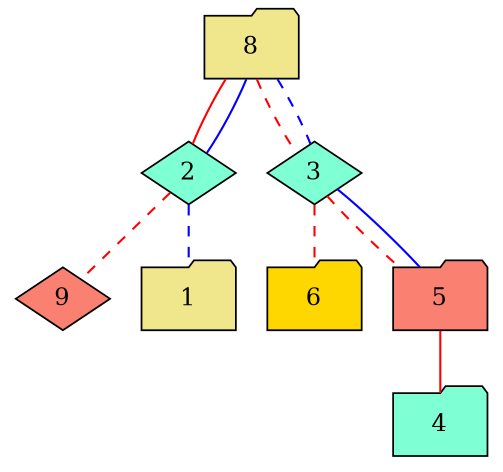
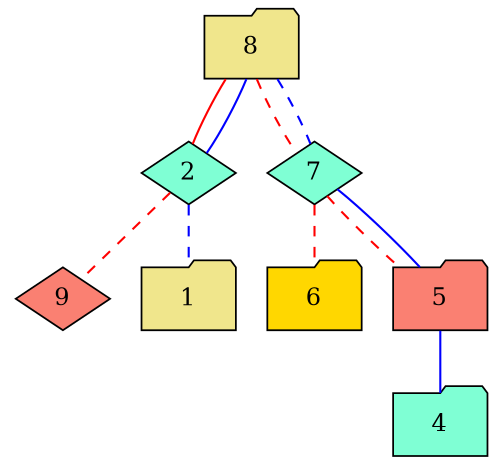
node "3": label "3" -> "7"
edge "5" -- "4": color #ff0000 -> #0000ff
